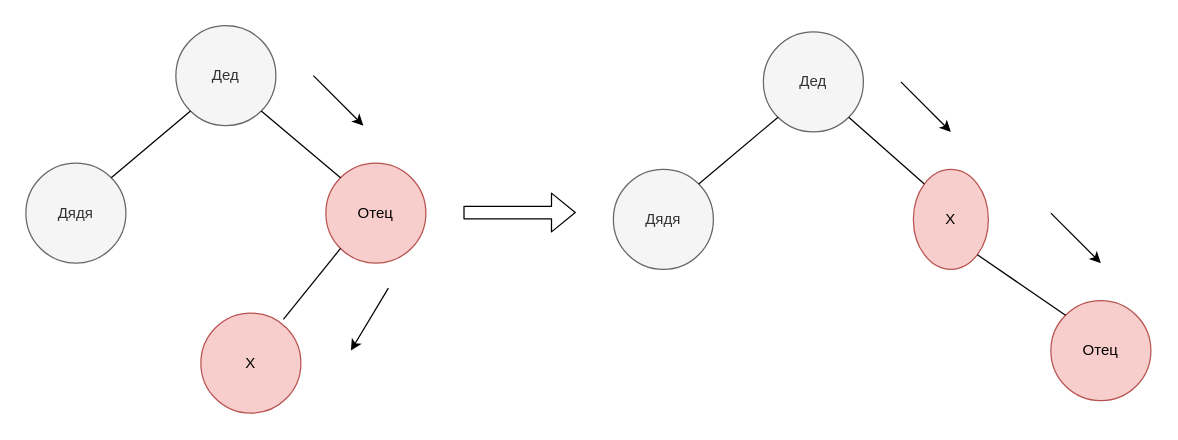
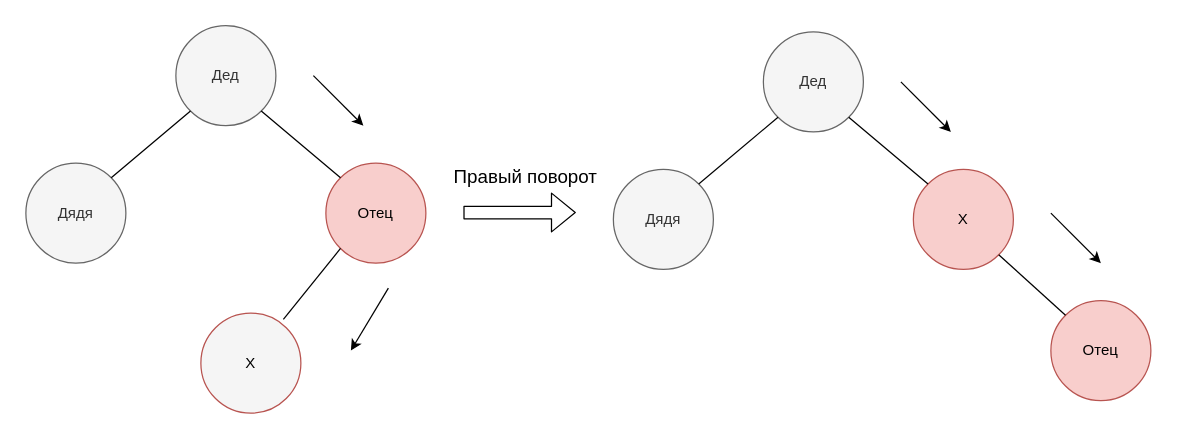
node "Правый поворот": added
node "X": size 75x100 -> 100x100
node "Х": fillcolor #f8cecc -> #f5f5f5
